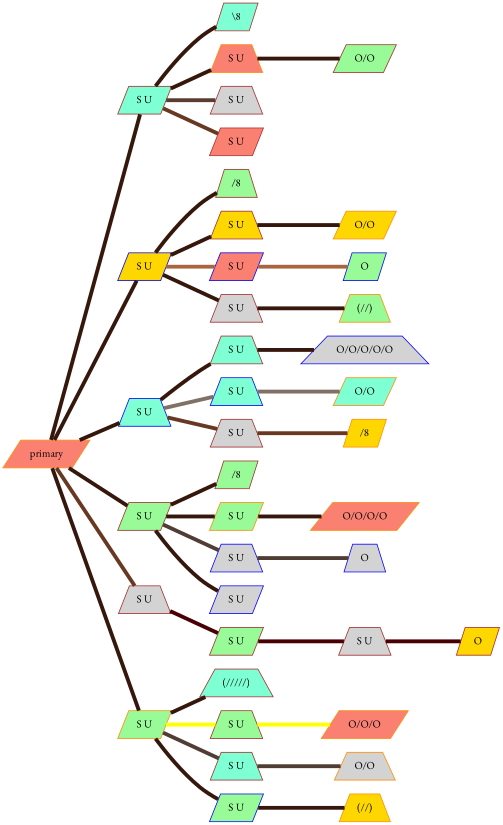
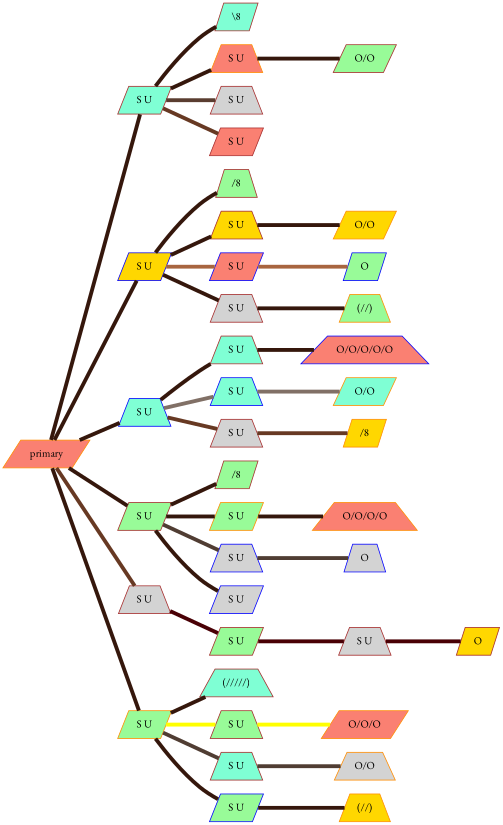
node "O/O/O/O/O": fillcolor lightgrey -> salmon
node "O/O/O/O": shape parallelogram -> trapezium
